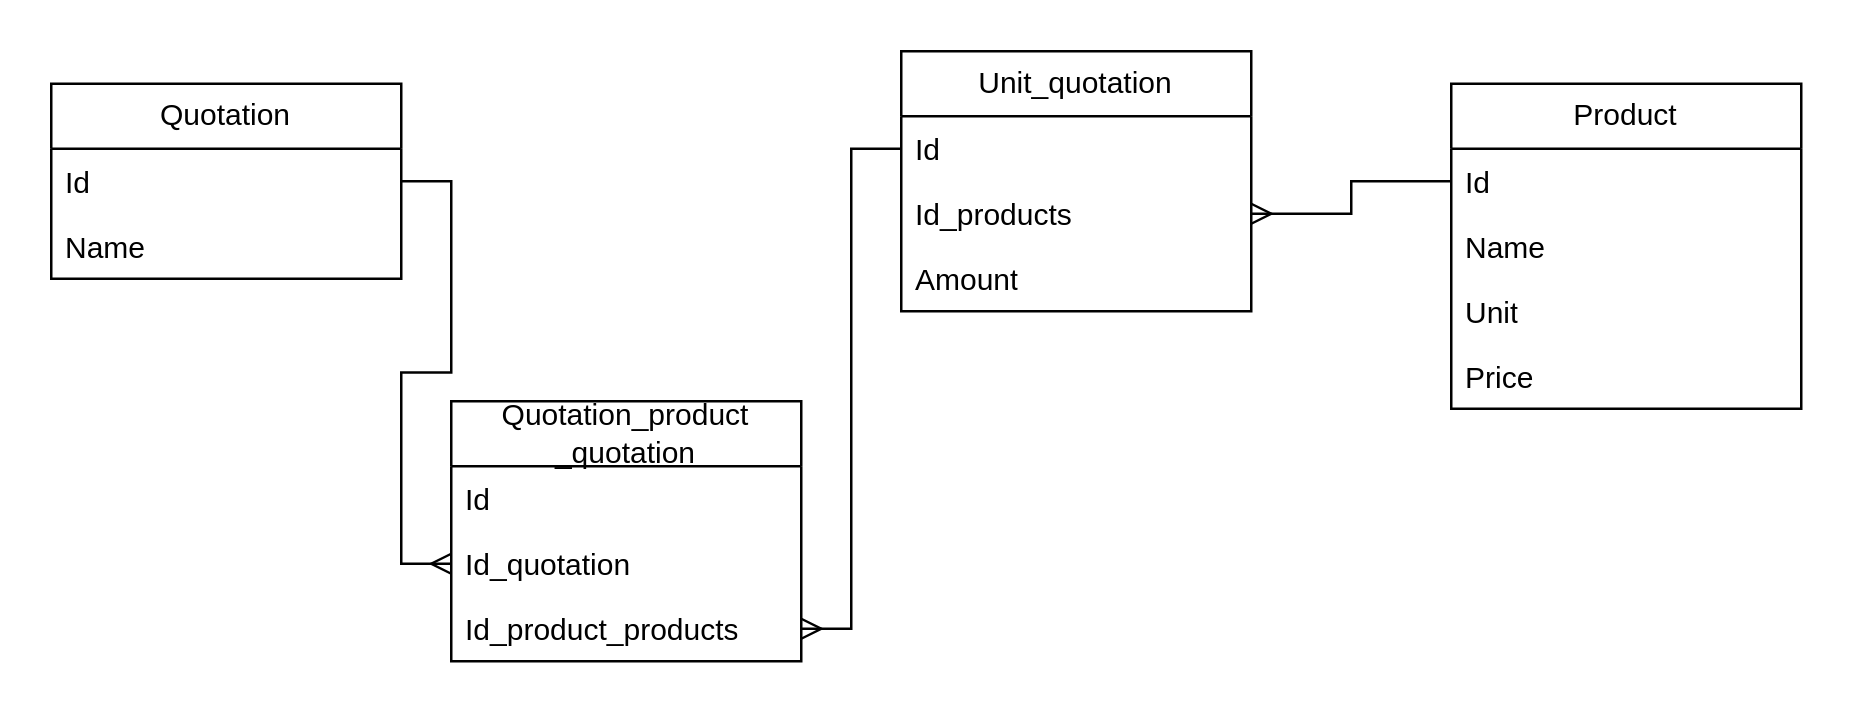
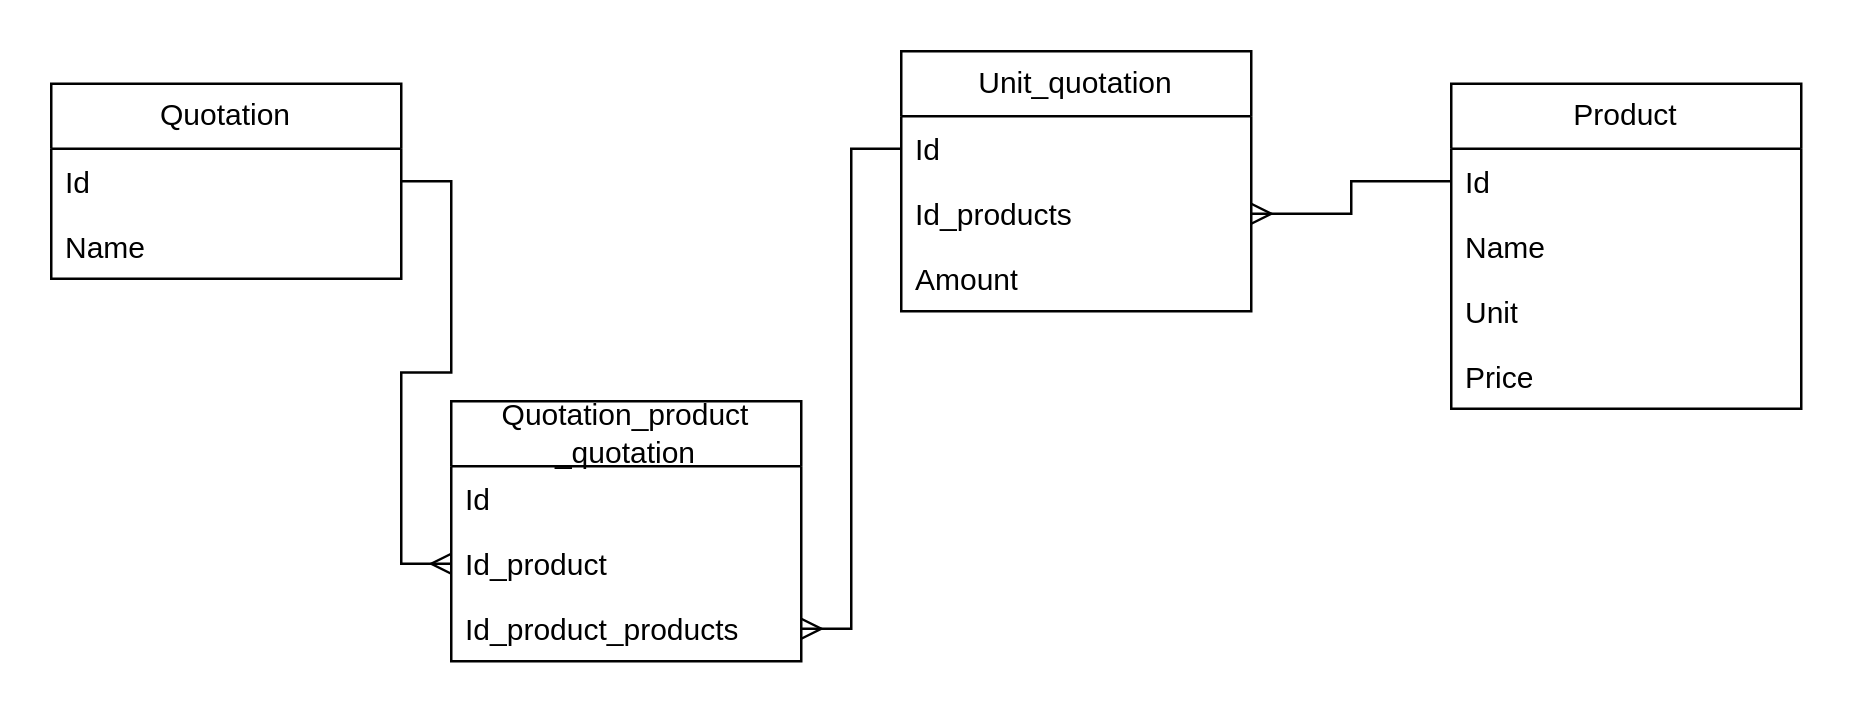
node "Id_quotation": label "Id_quotation" -> "Id_product"
